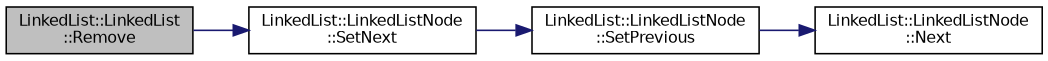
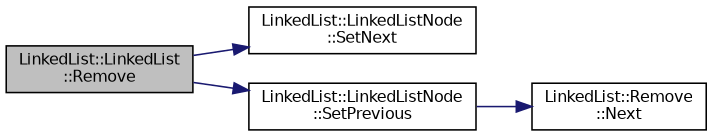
edge "LinkedList::LinkedListNode ::SetNext" -> "LinkedList::LinkedListNode ::SetPrevious": now "LinkedList::LinkedList ::Remove" -> "LinkedList::LinkedListNode ::SetPrevious"
node "LinkedList::LinkedListNode ::Next": label "LinkedList::LinkedListNode ::Next" -> "LinkedList::Remove ::Next"
